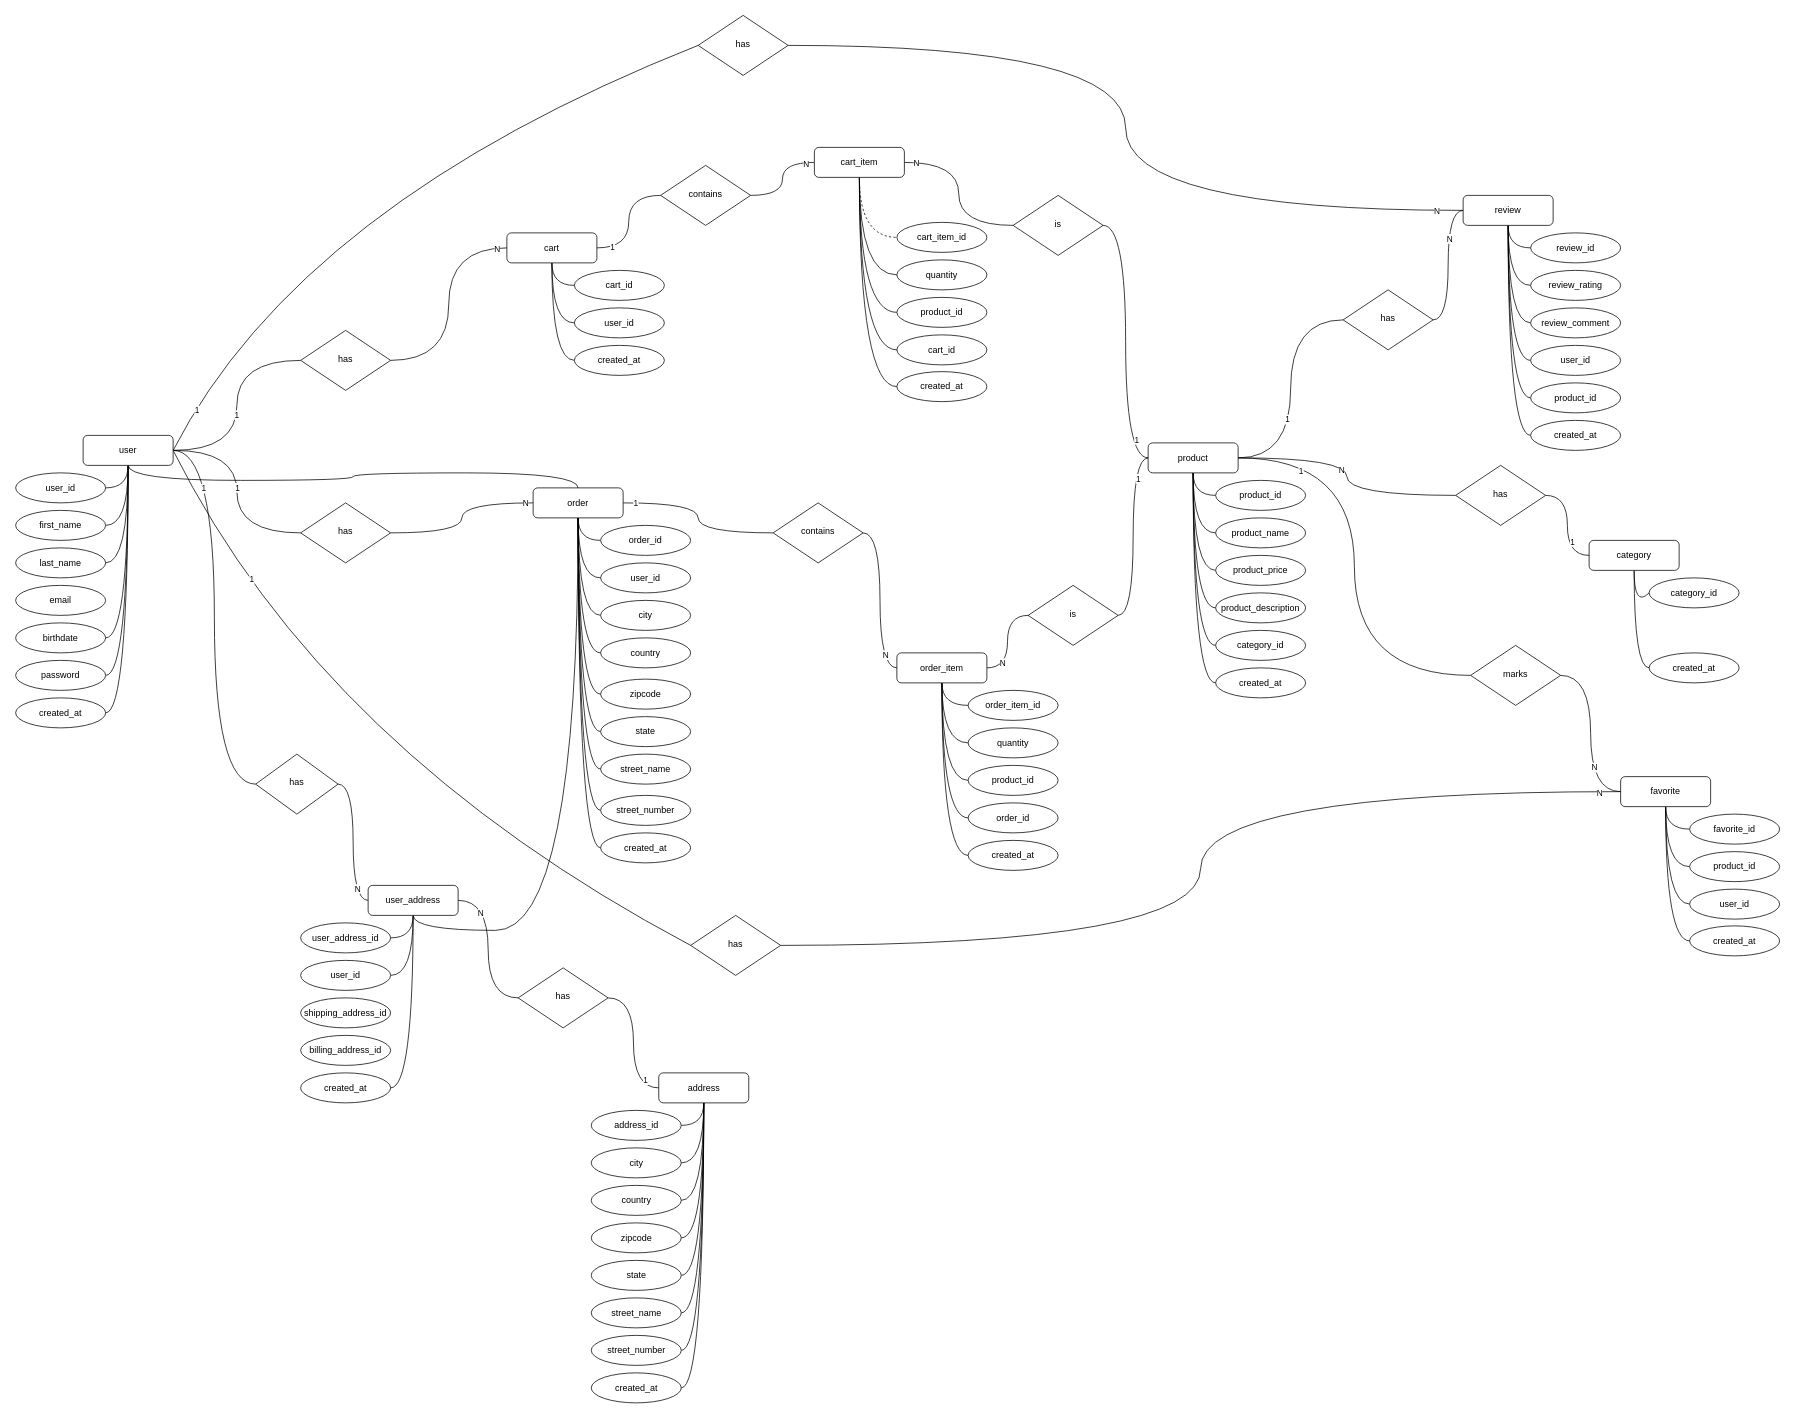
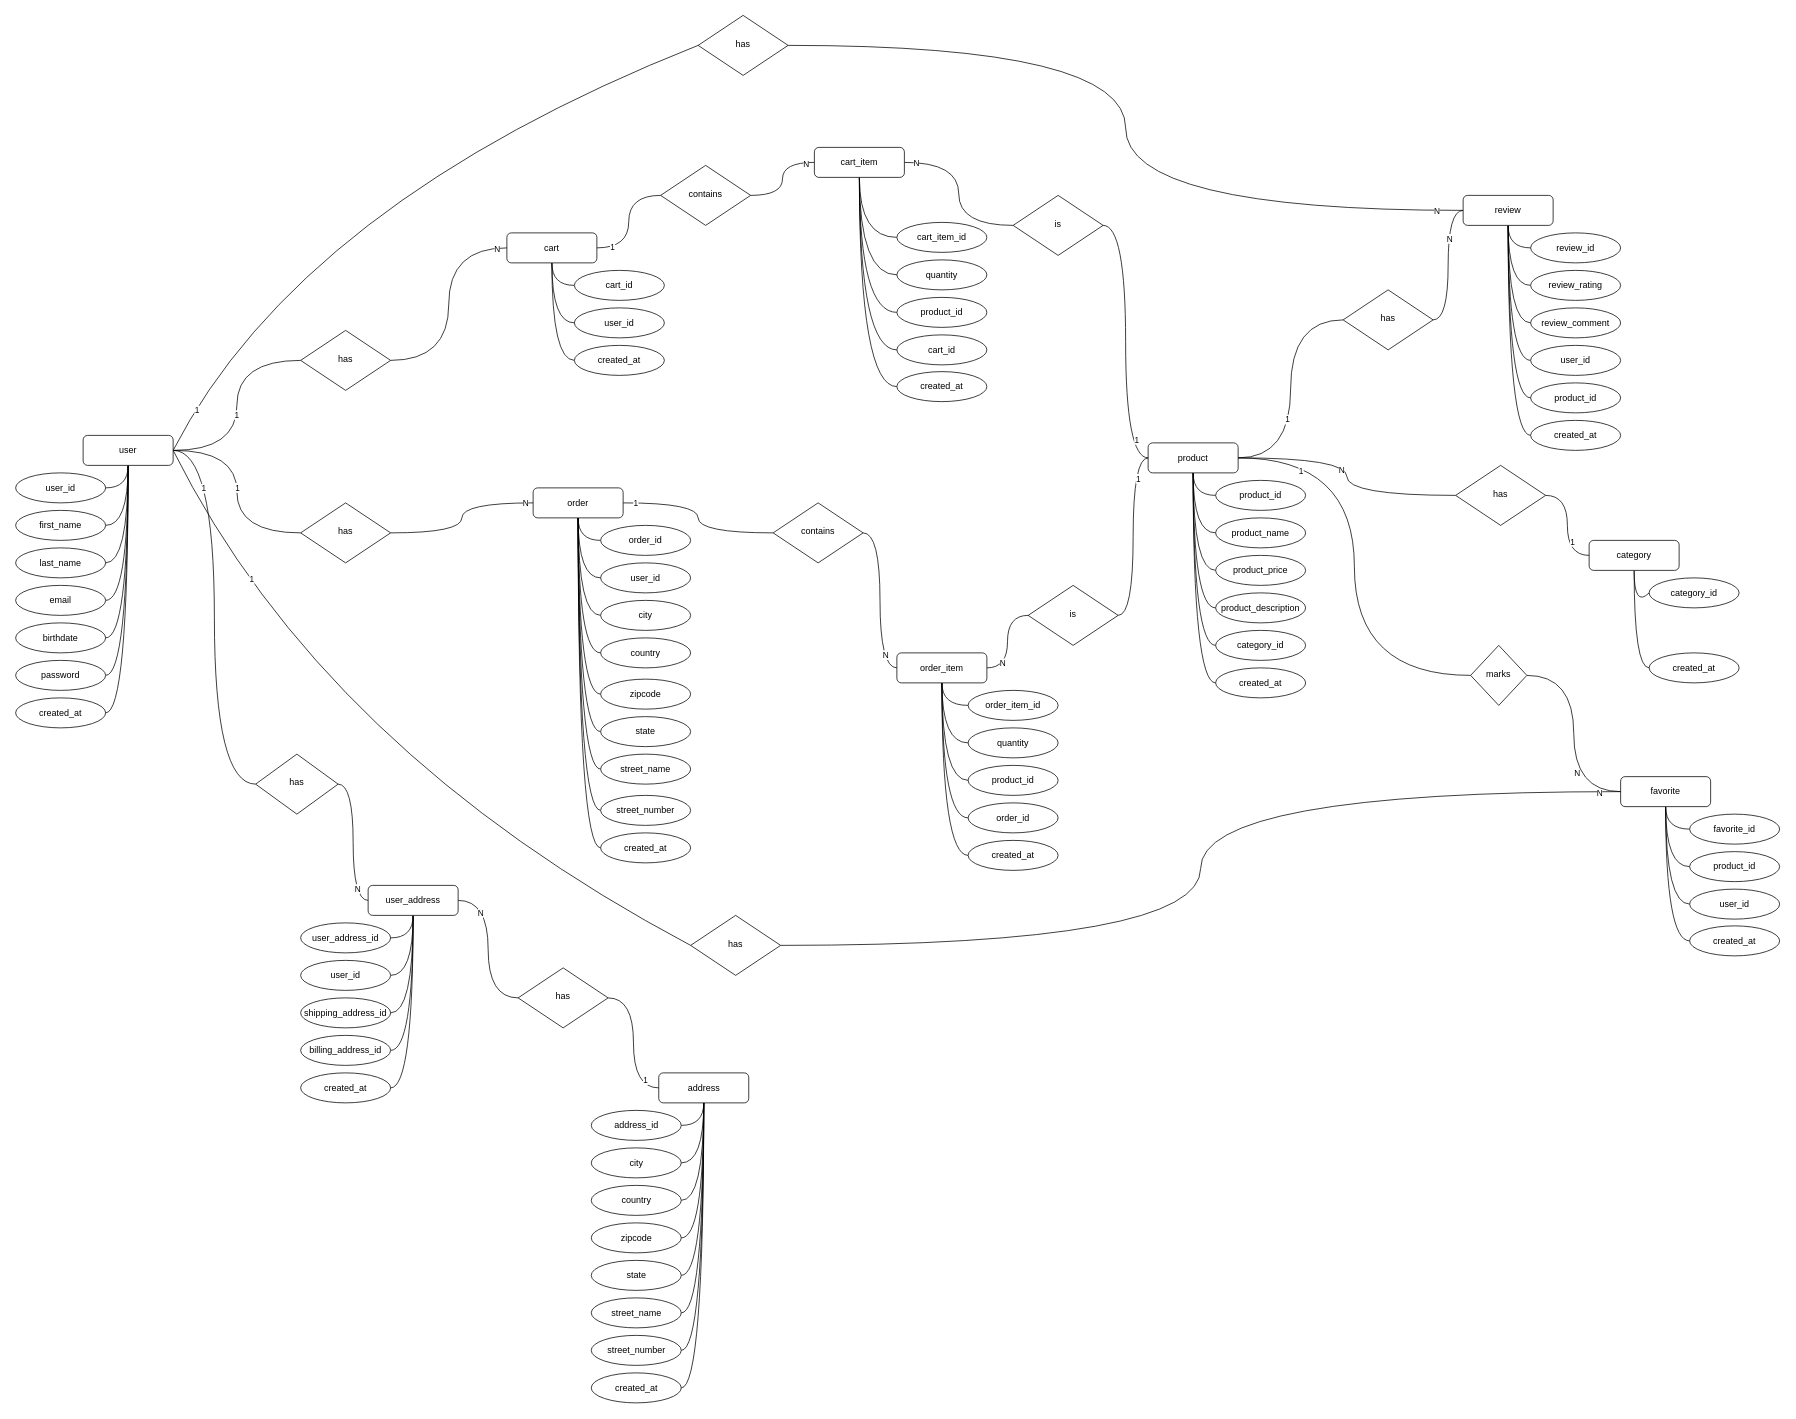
edge "cart_item" -- "cart_item_id": style dashed -> solid
edge "user" -- "order": now "user" -- "email"
node "marks": size 90x60 -> 56x60
edge "order" -- "user_address": now "billing_address_id" -- "user_address"
edge "user_address" -- "shipping_address_id": added
